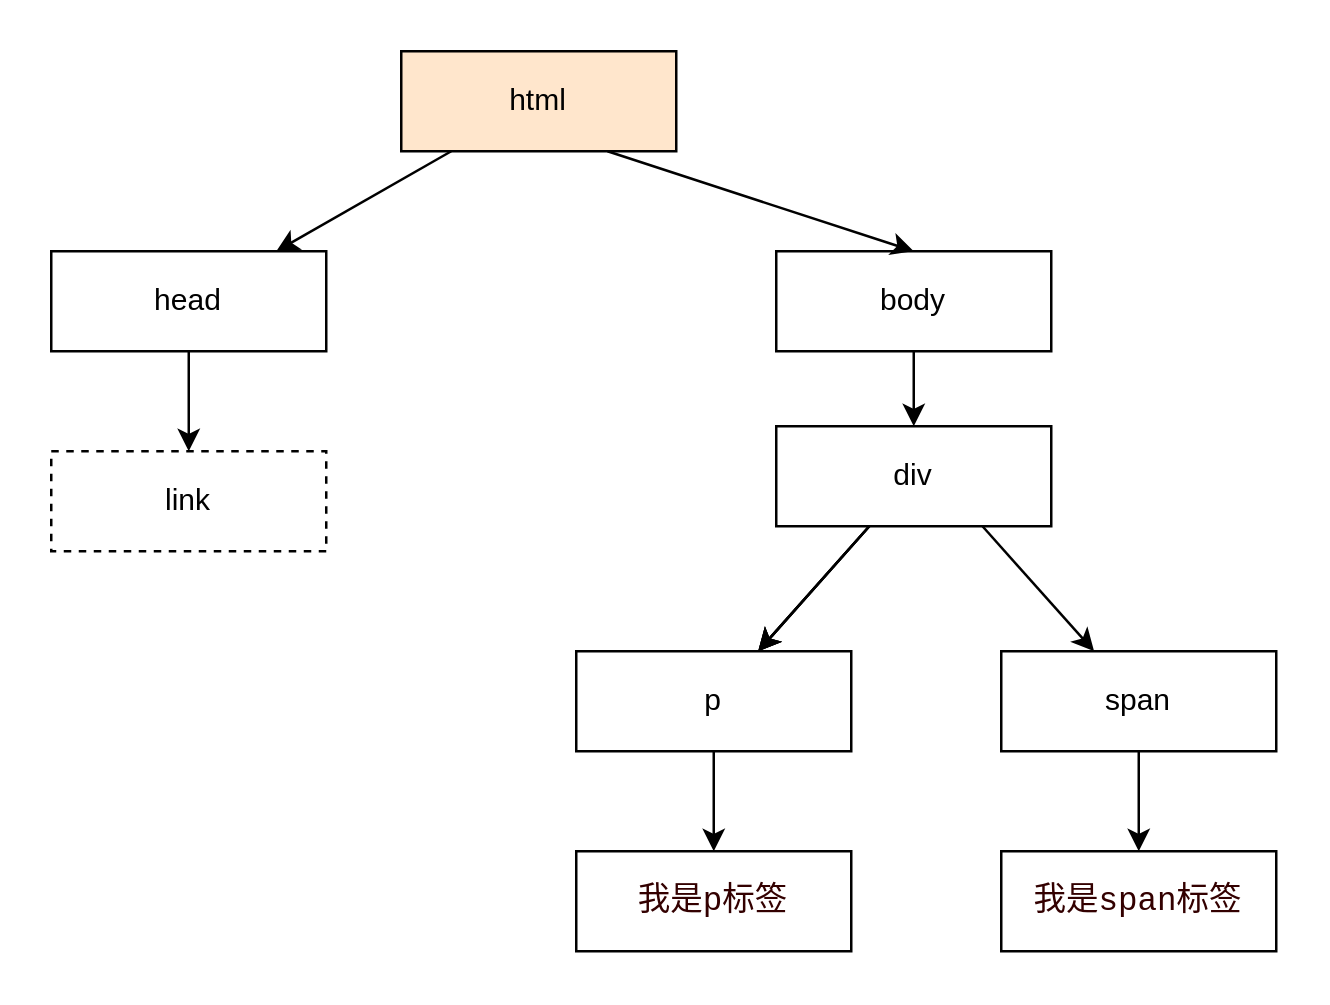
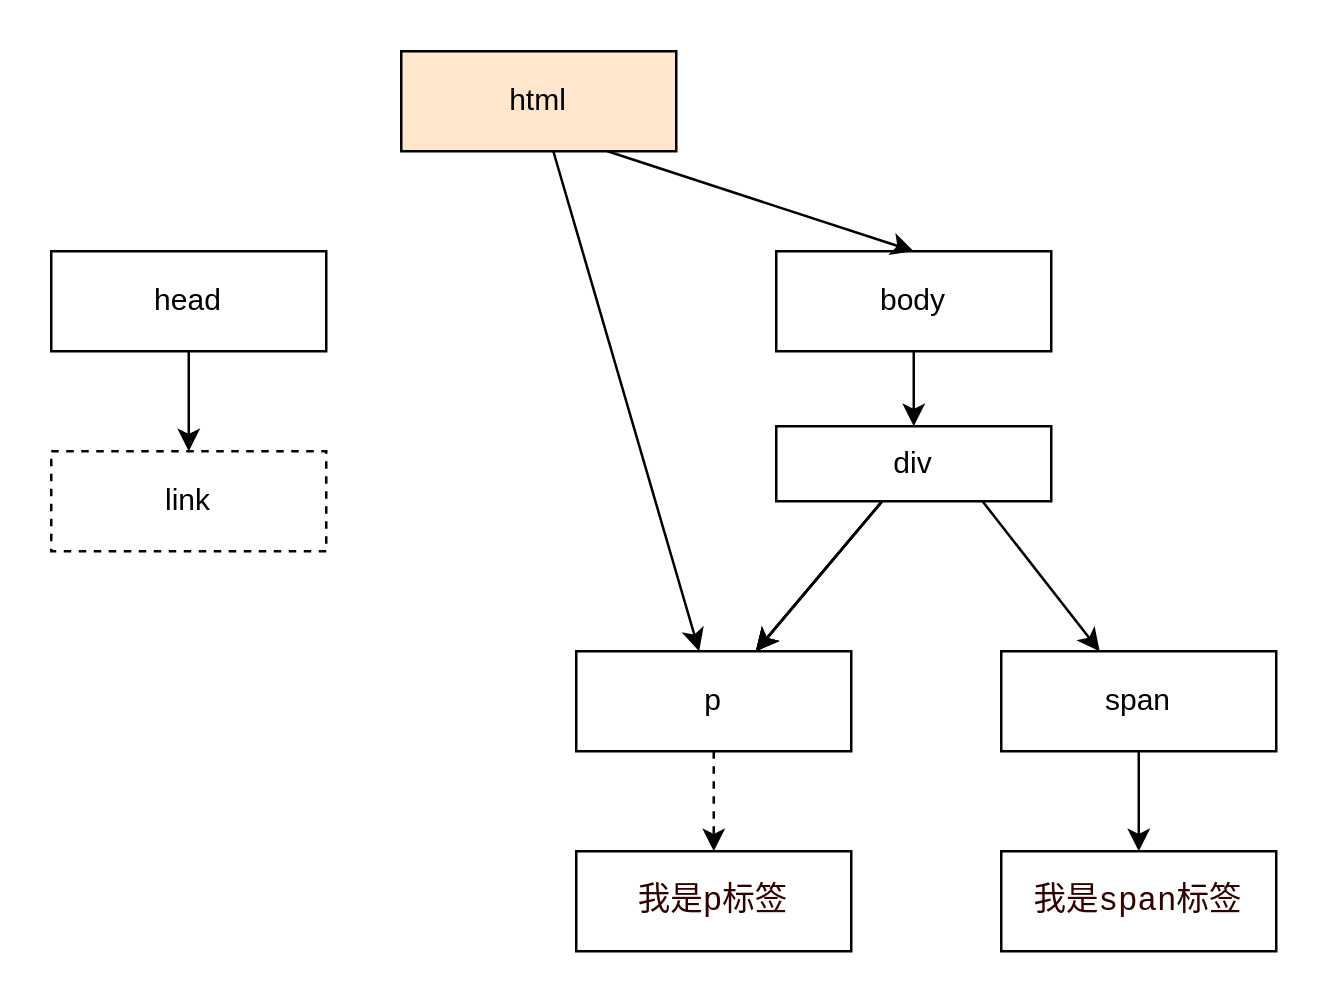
edge "html" -> "head": now "html" -> "p"
node "div": size 275x100 -> 275x75
edge "p" -> "我是p标签": style solid -> dashed
